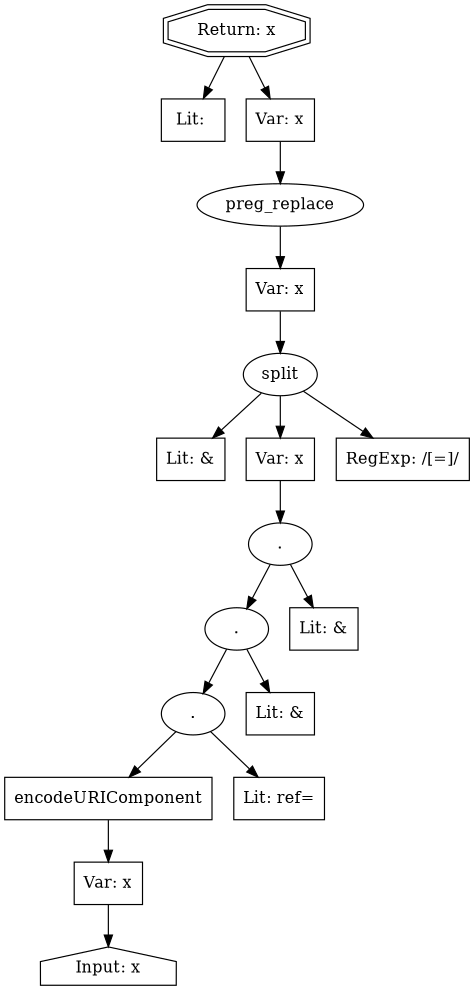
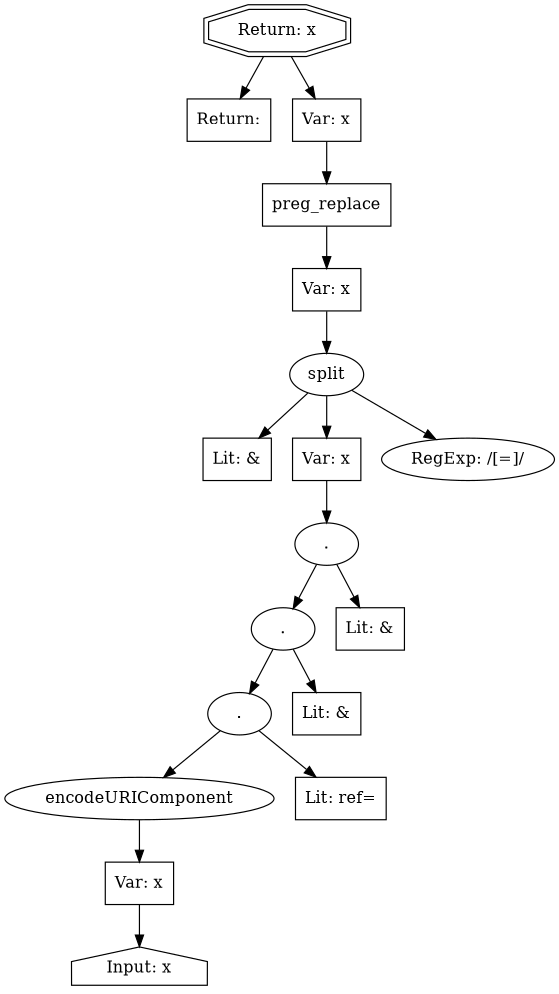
node "Lit:": label "Lit:" -> "Return:"
node "preg_replace": shape ellipse -> box
node "RegExp: /[=]/": shape box -> ellipse
node "encodeURIComponent": shape box -> ellipse
